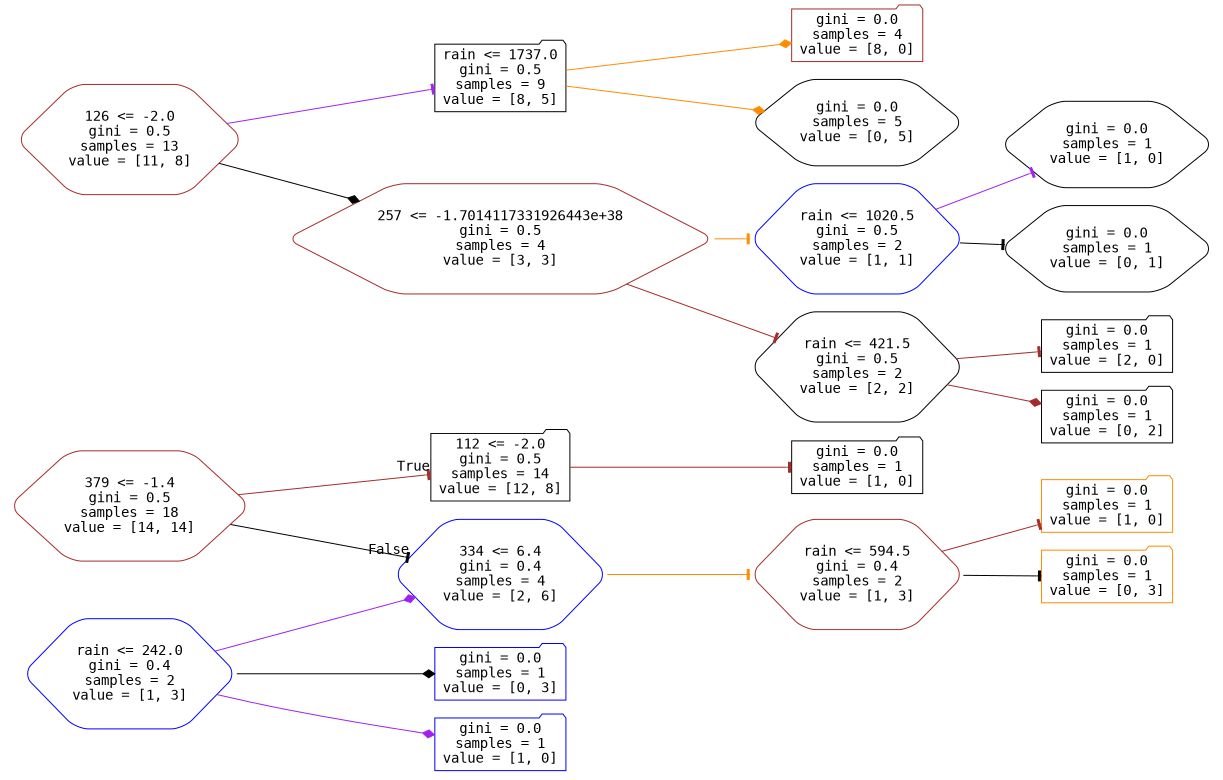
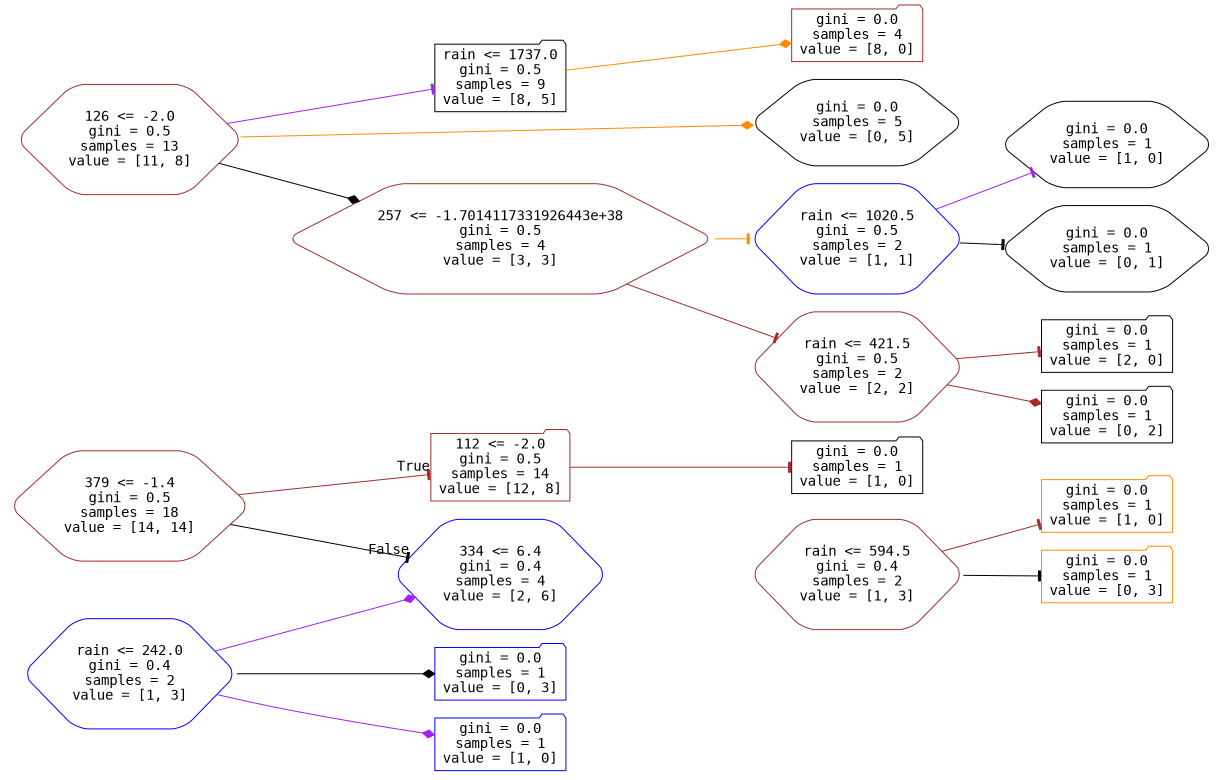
edge "rain <= 1737.0 gini = 0.5 samples = 9 value = [8, 5]" -> "gini = 0.0 samples = 5 value = [0, 5]": now "126 <= -2.0 gini = 0.5 samples = 13 value = [11, 8]" -> "gini = 0.0 samples = 5 value = [0, 5]"
node "rain <= 421.5 gini = 0.5 samples = 2 value = [2, 2]": color black -> brown
node "112 <= -2.0 gini = 0.5 samples = 14 value = [12, 8]": color black -> brown
edge "334 <= 6.4 gini = 0.4 samples = 4 value = [2, 6]" -> "rain <= 594.5 gini = 0.4 samples = 2 value = [1, 3]": removed
